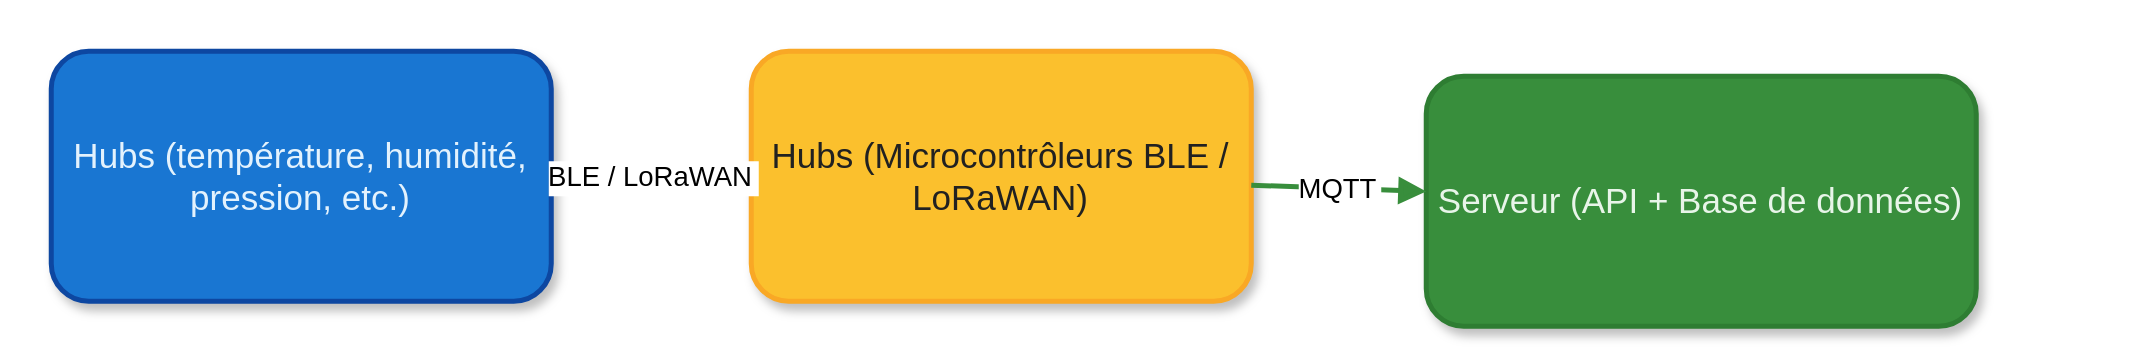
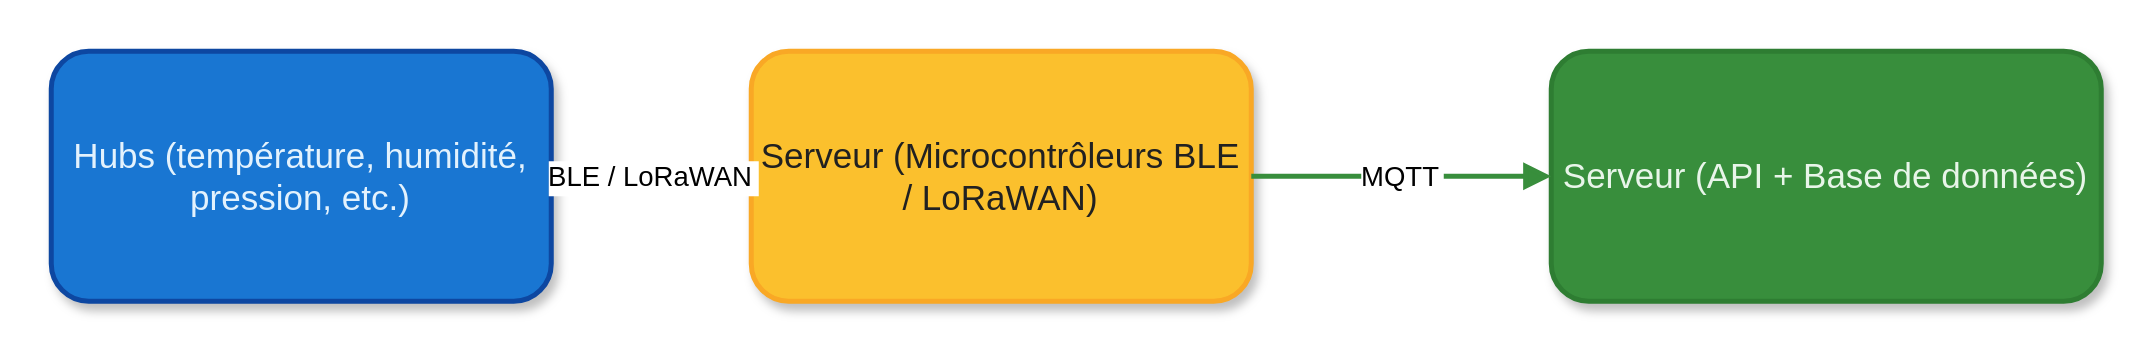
node "Hubs (Microcontrôleurs BLE / LoRaWAN)": label "Hubs (Microcontrôleurs BLE / LoRaWAN)" -> "Serveur (Microcontrôleurs BLE / LoRaWAN)"
node "Serveur (API + Base de données)": moved (1701, 201) -> (1826, 176)
